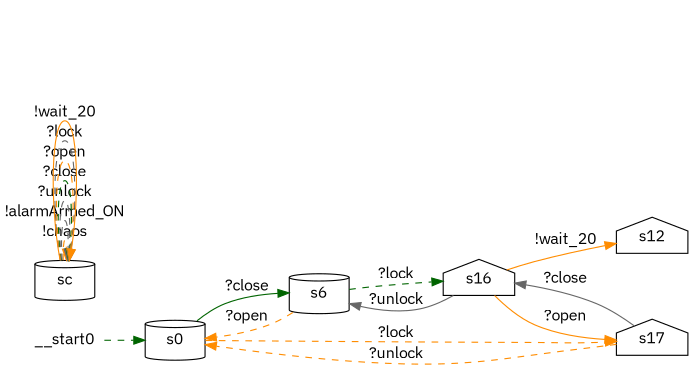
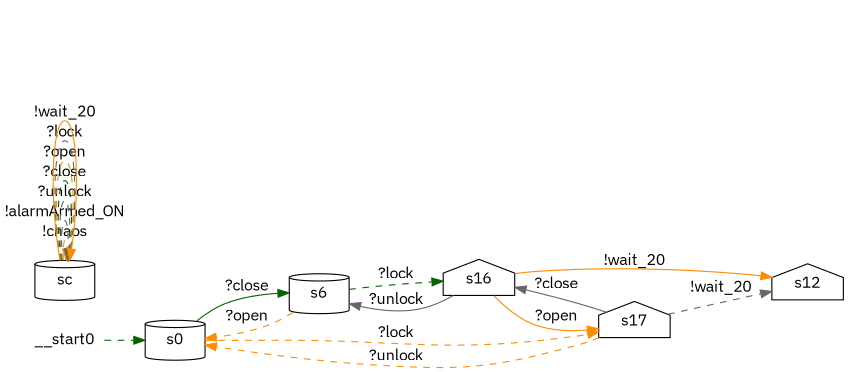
edge "s17" -> "s12": added, label "!wait_20"
